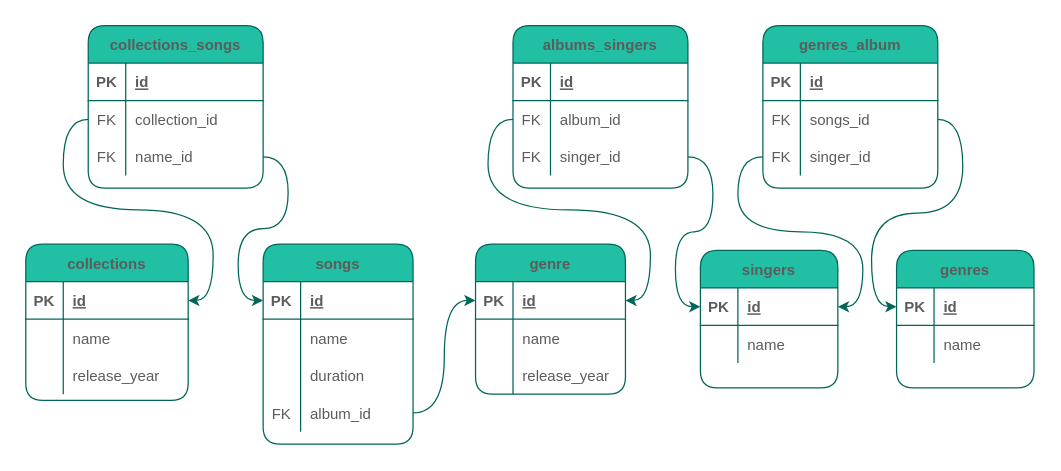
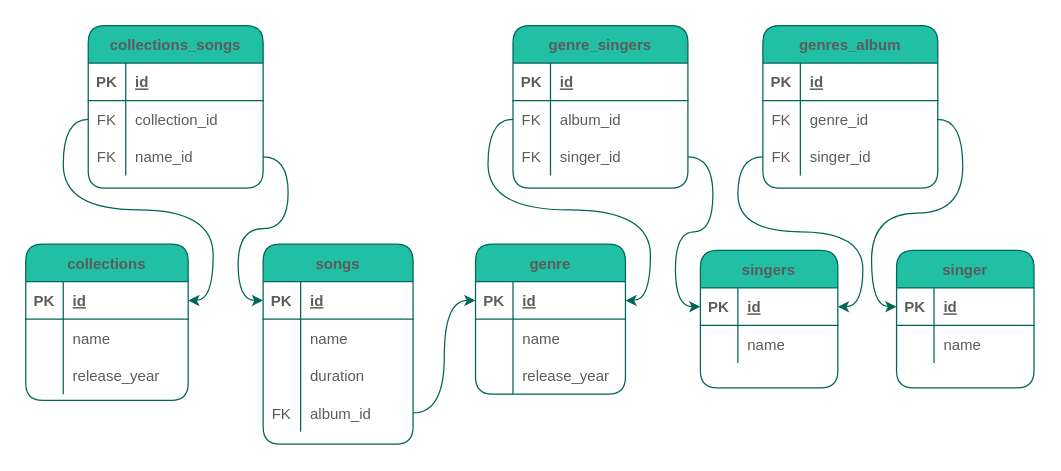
node "albums_singers": label "albums_singers" -> "genre_singers"
node "songs_id": label "songs_id" -> "genre_id"
node "genres": label "genres" -> "singer"
